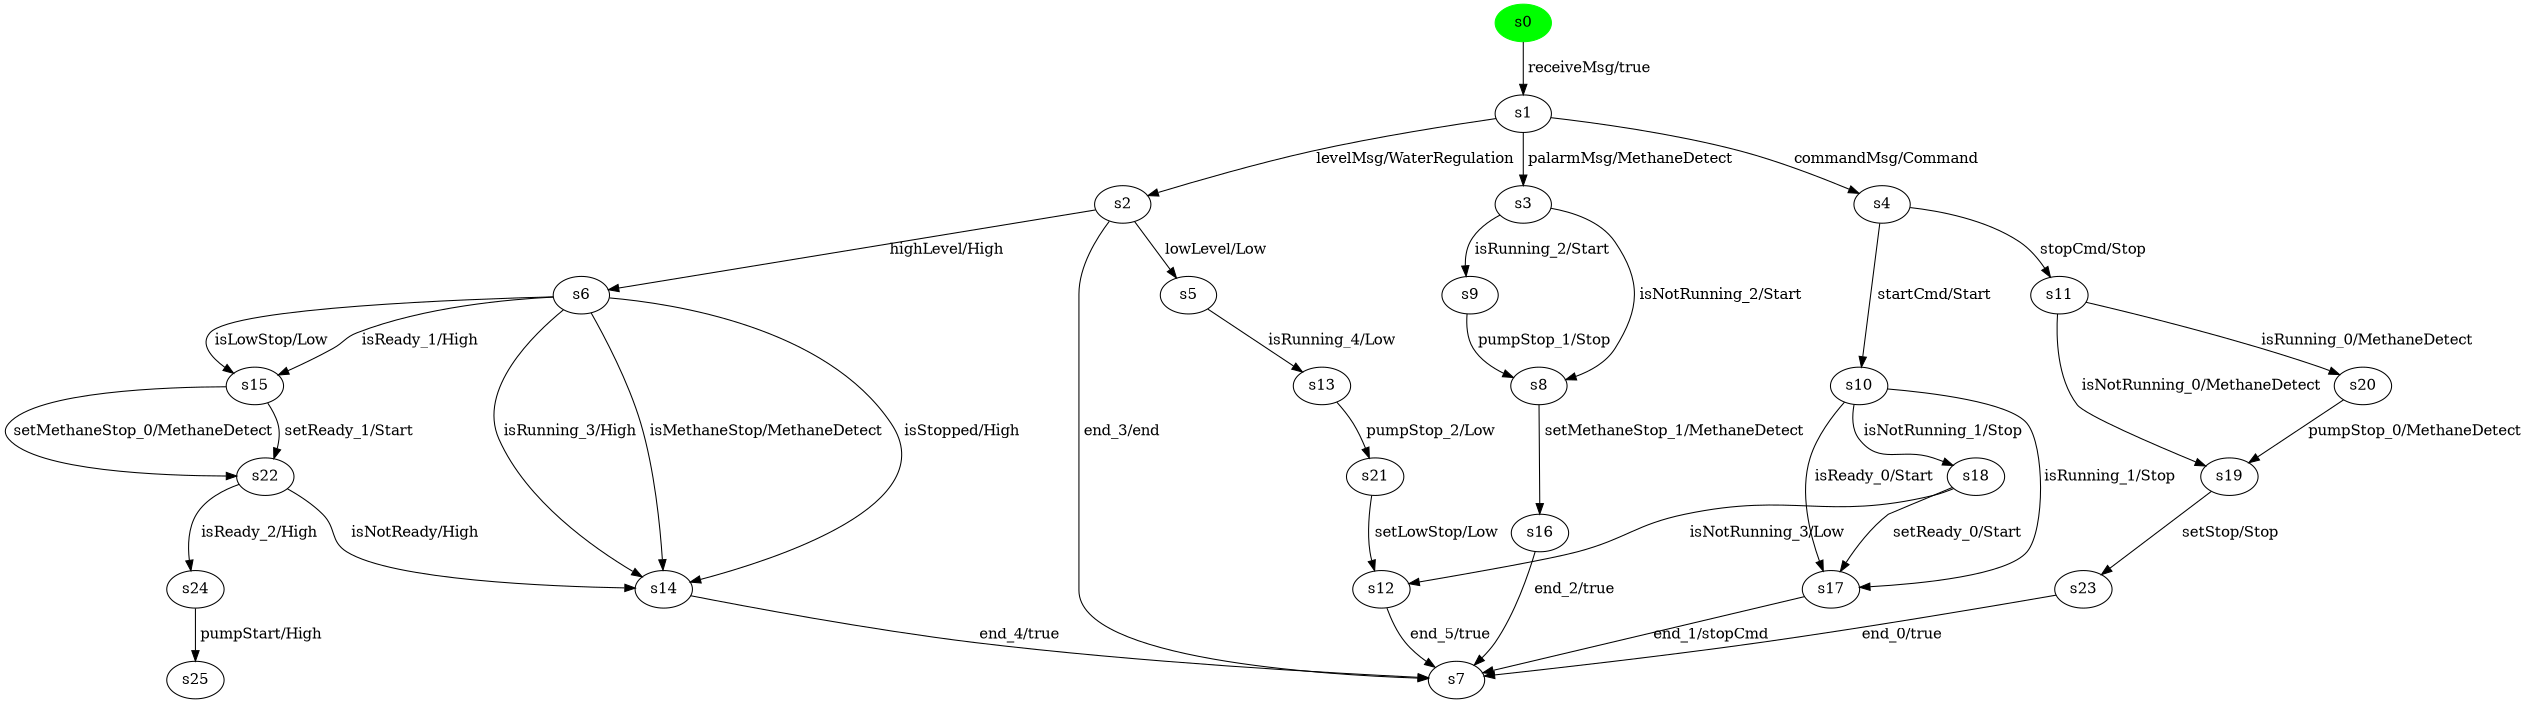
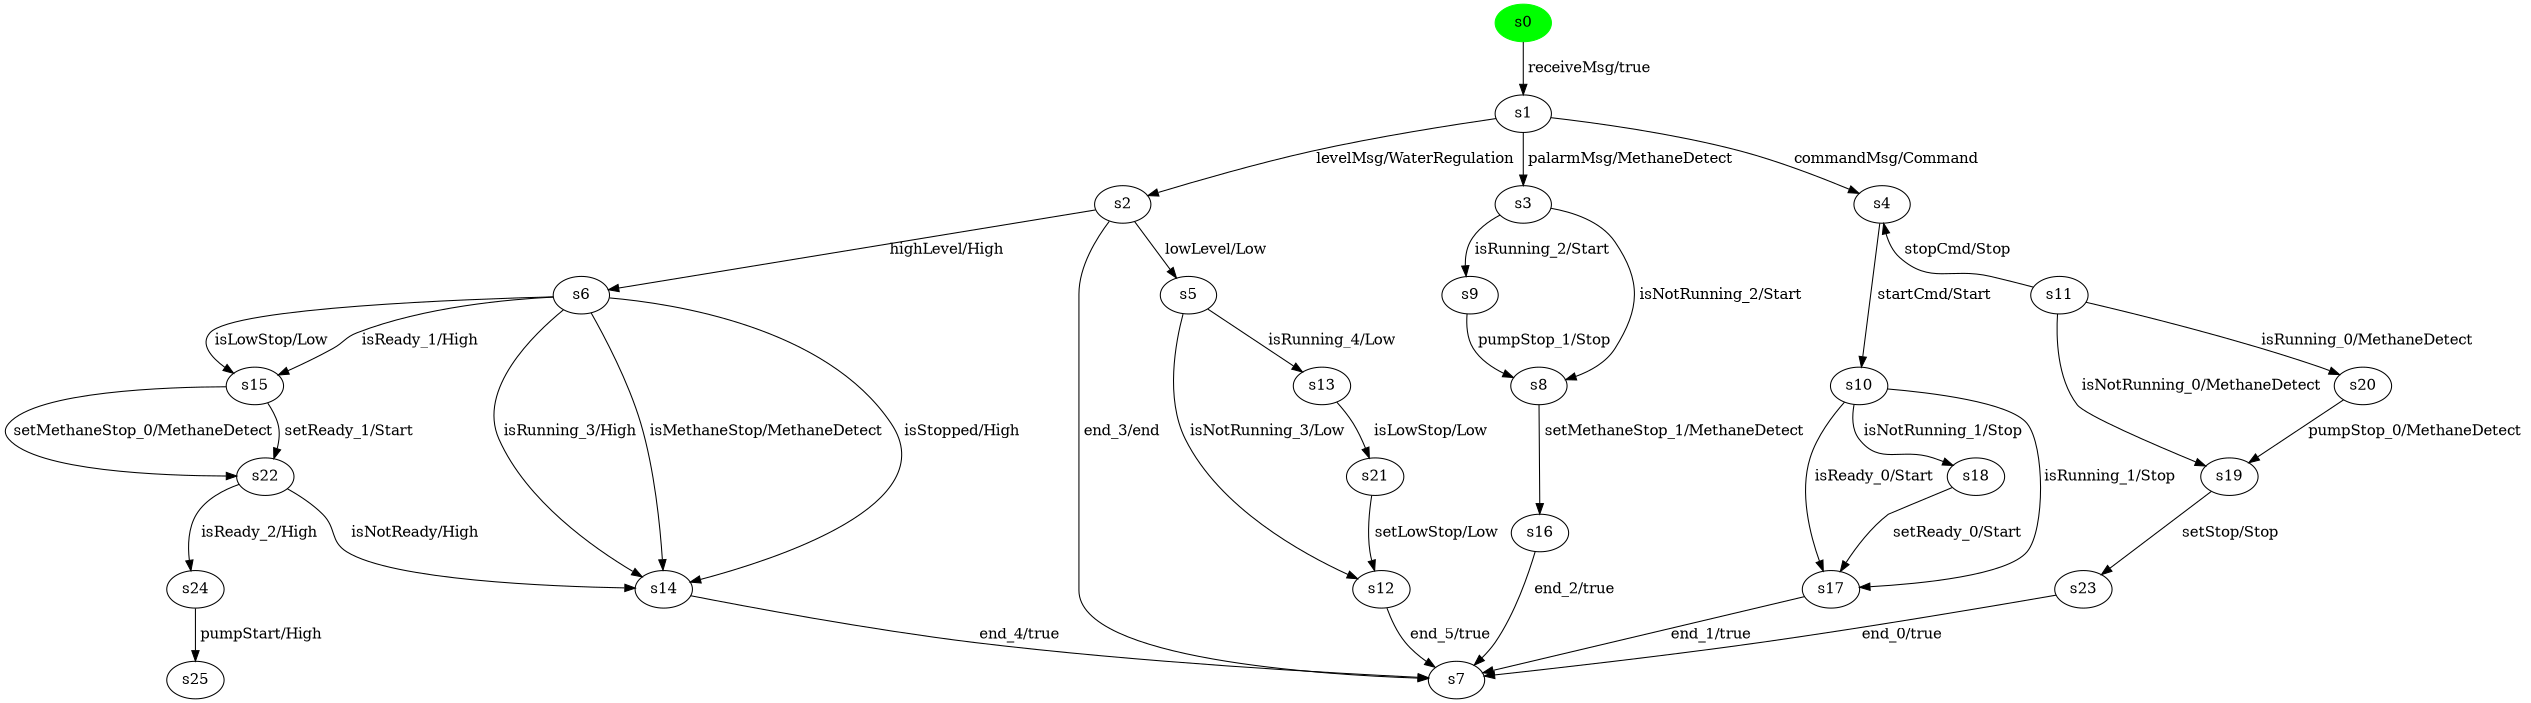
edge "s4" -> "s11": reversed
edge "s13" -> "s21": label " pumpStop_2/Low " -> " isLowStop/Low "
edge "s18" -> "s12": now "s5" -> "s12"
edge "s17" -> "s7": label " end_1/stopCmd " -> " end_1/true "
